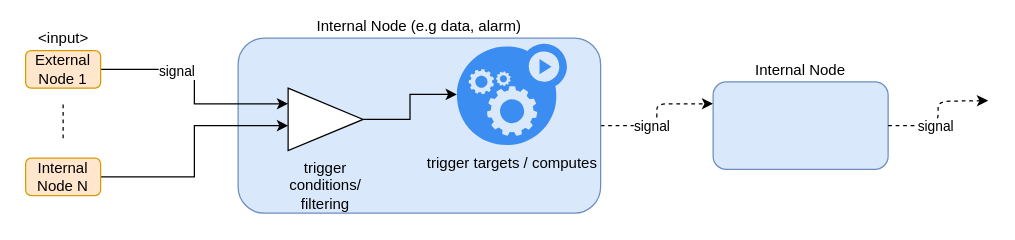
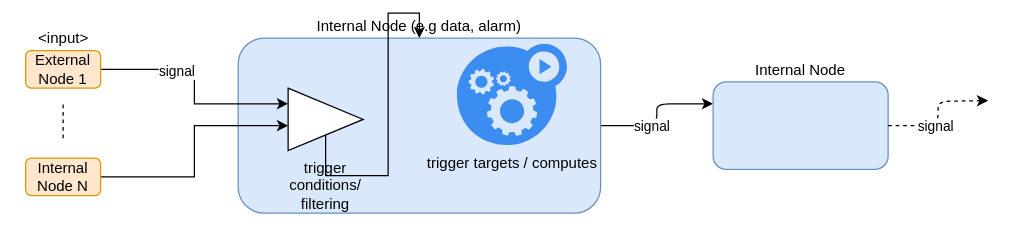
edge "Internal Node (e.g data, alarm)" -> "Internal Node": style dashed -> solid
edge "trigger conditions/ filtering" -> "trigger targets / computes": now "trigger conditions/ filtering" -> "Internal Node (e.g data, alarm)"
